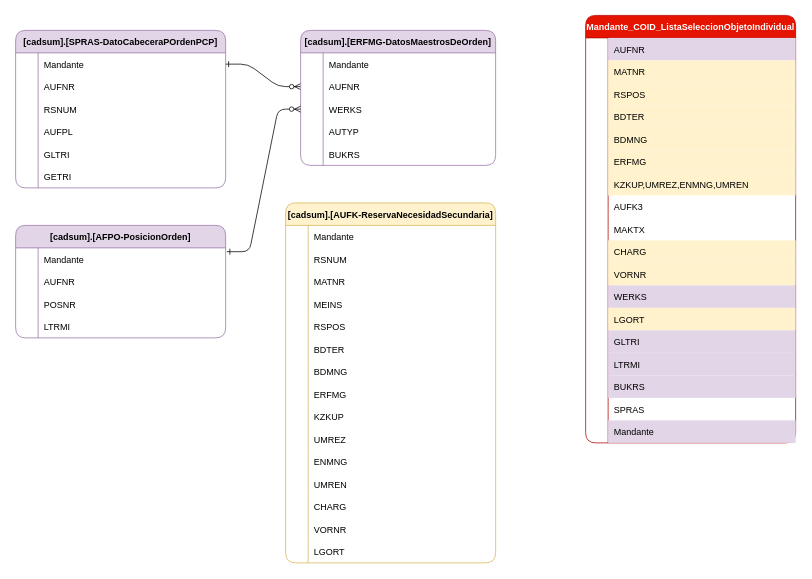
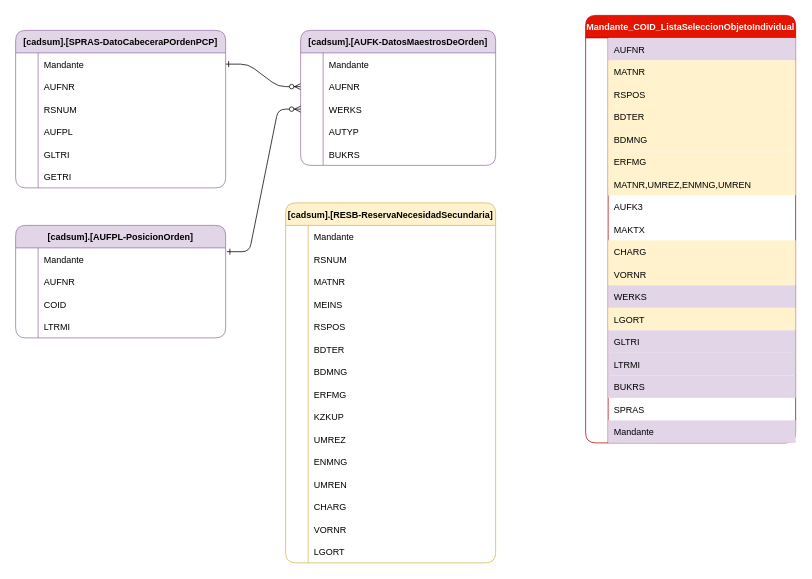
node "[cadsum].[ERFMG-DatosMaestrosDeOrden]": label "[cadsum].[ERFMG-DatosMaestrosDeOrden]" -> "[cadsum].[AUFK-DatosMaestrosDeOrden]"
node "KZKUP,UMREZ,ENMNG,UMREN": label "KZKUP,UMREZ,ENMNG,UMREN" -> "MATNR,UMREZ,ENMNG,UMREN"
node "[cadsum].[AUFK-ReservaNecesidadSecundaria]": label "[cadsum].[AUFK-ReservaNecesidadSecundaria]" -> "[cadsum].[RESB-ReservaNecesidadSecundaria]"
node "[cadsum].[AFPO-PosicionOrden]": label "[cadsum].[AFPO-PosicionOrden]" -> "[cadsum].[AUFPL-PosicionOrden]"
node "POSNR": label "POSNR" -> "COID"
